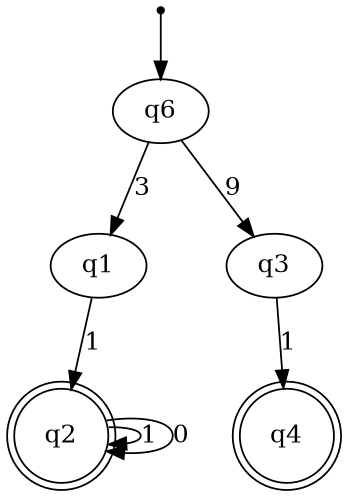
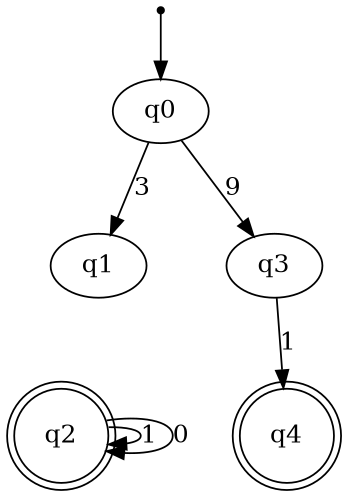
node "q6": label "q6" -> "q0"
edge "q1" -> "q2": removed, label "1"
